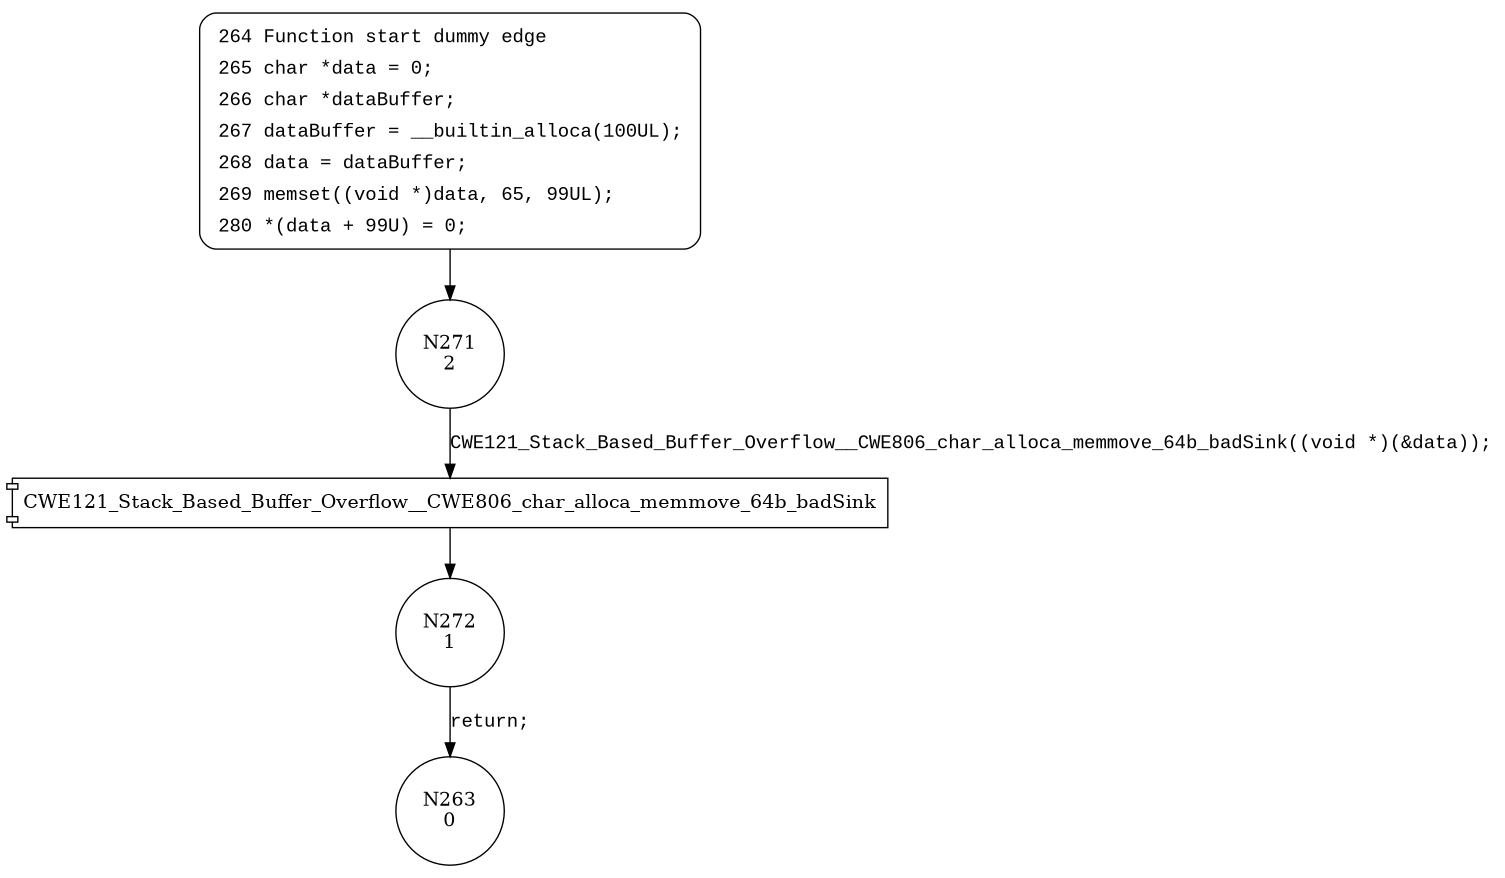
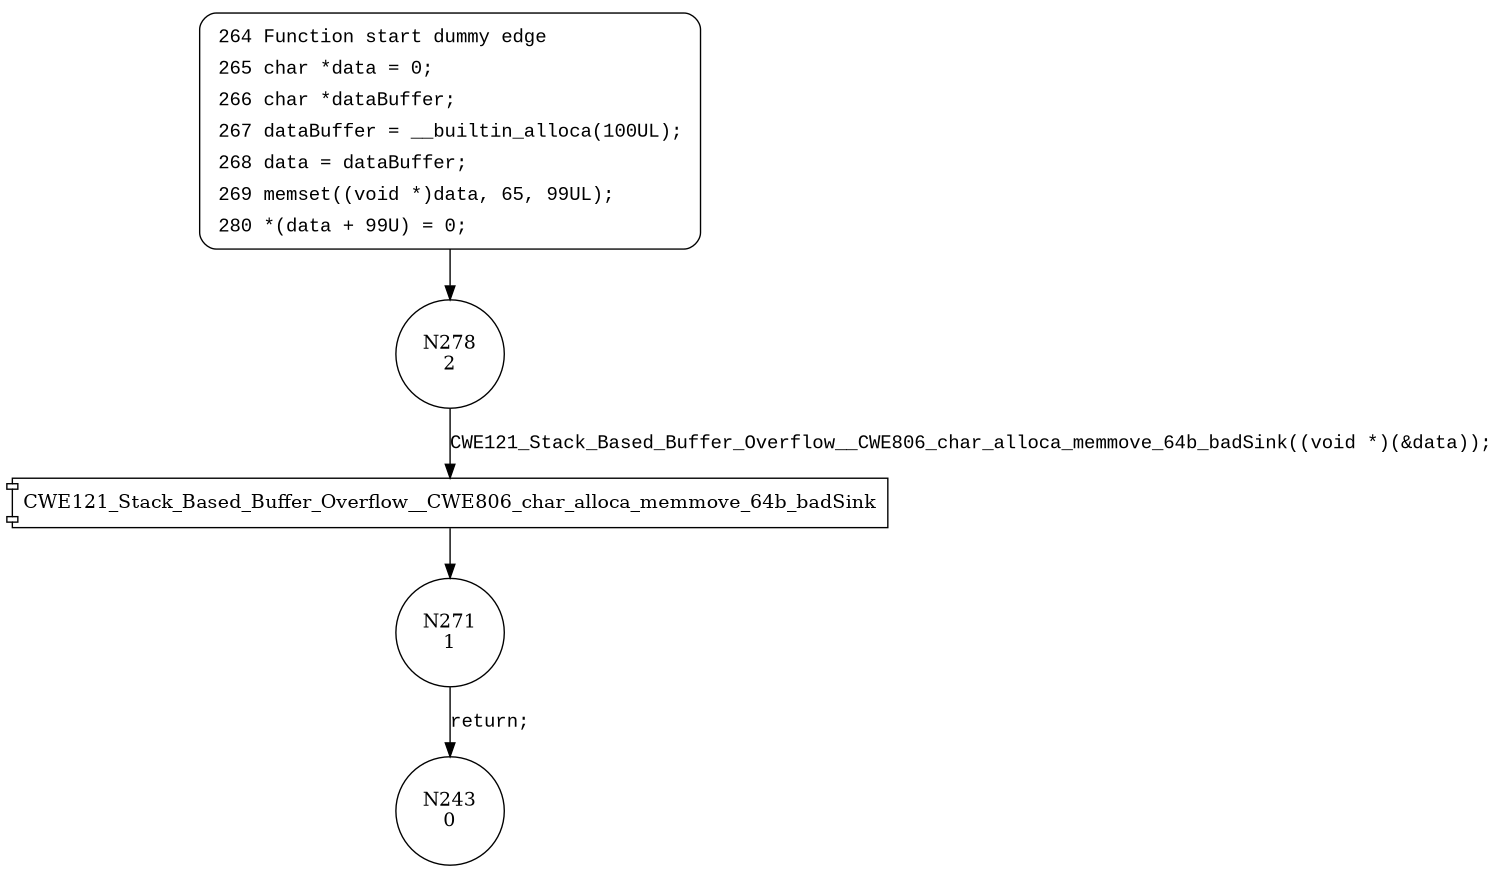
node "N271 2": label "N271 2" -> "N278 2"
node "N272 1": label "N272 1" -> "N271 1"
node "N263 0": label "N263 0" -> "N243 0"
